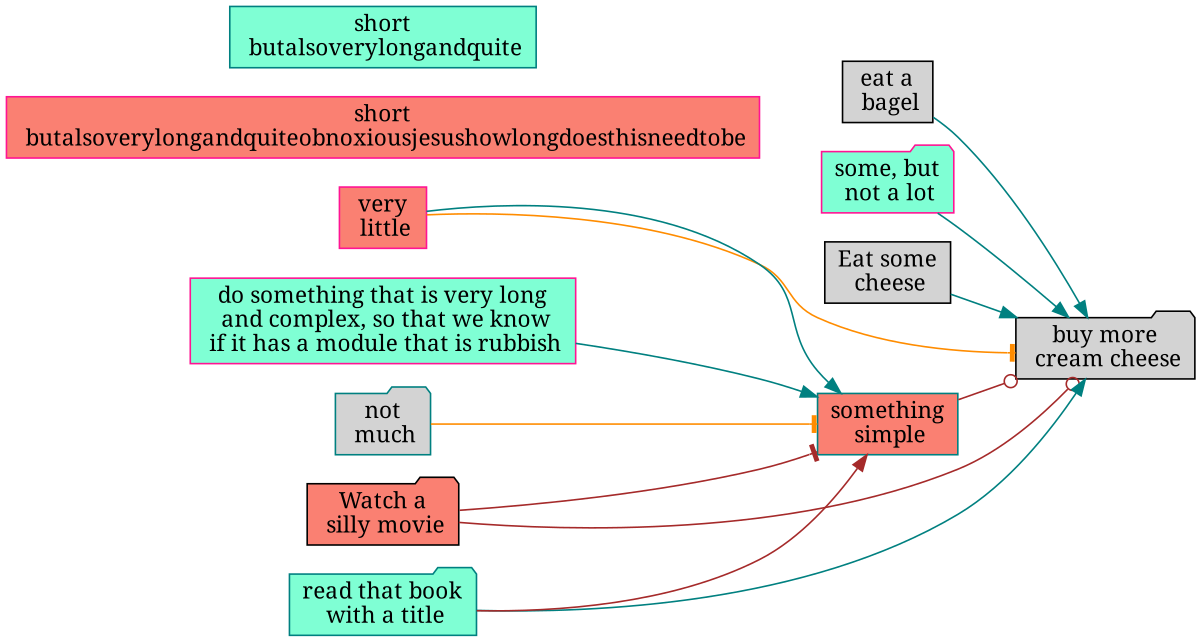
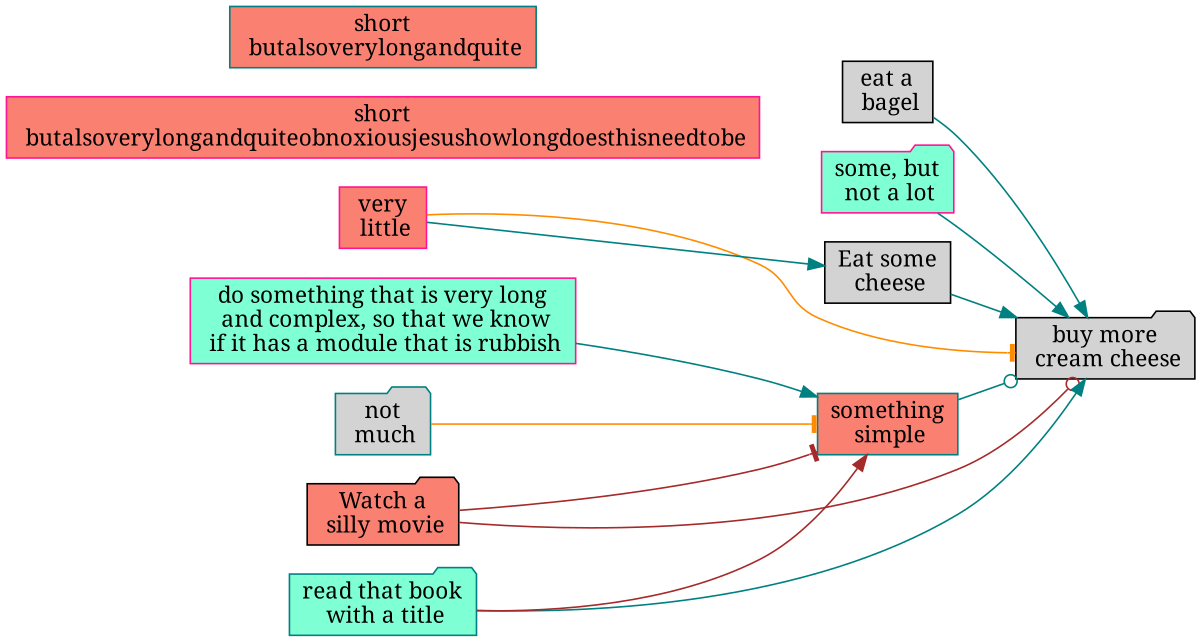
node "short butalsoverylongandquite": fillcolor aquamarine -> salmon
edge "very little" -> "something simple": now "very little" -> "Eat some cheese"
edge "something simple" -> "buy more cream cheese": color brown -> teal
